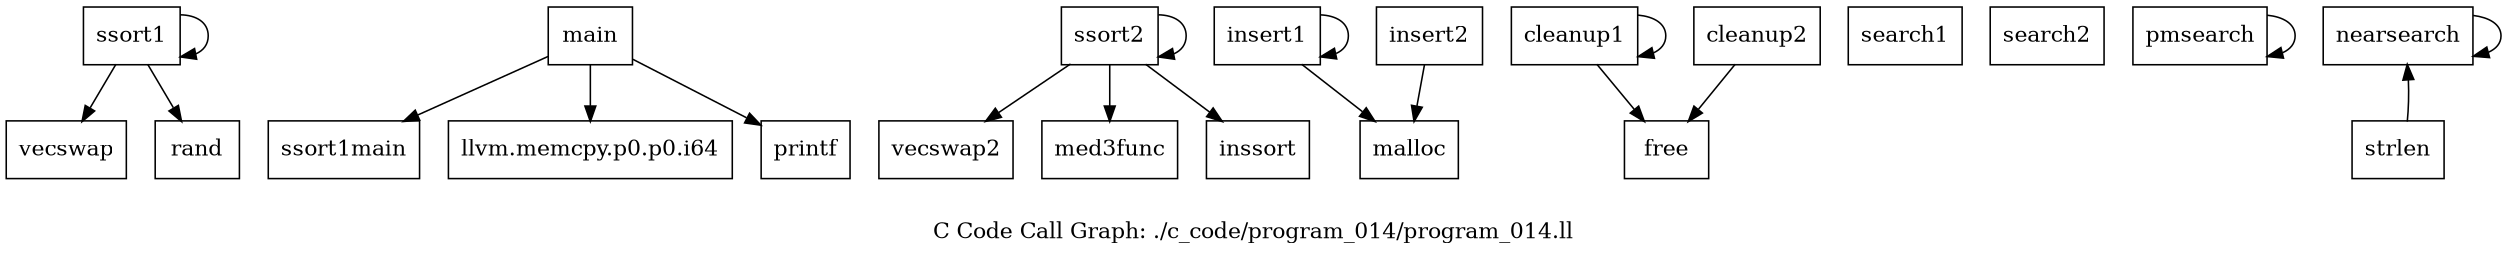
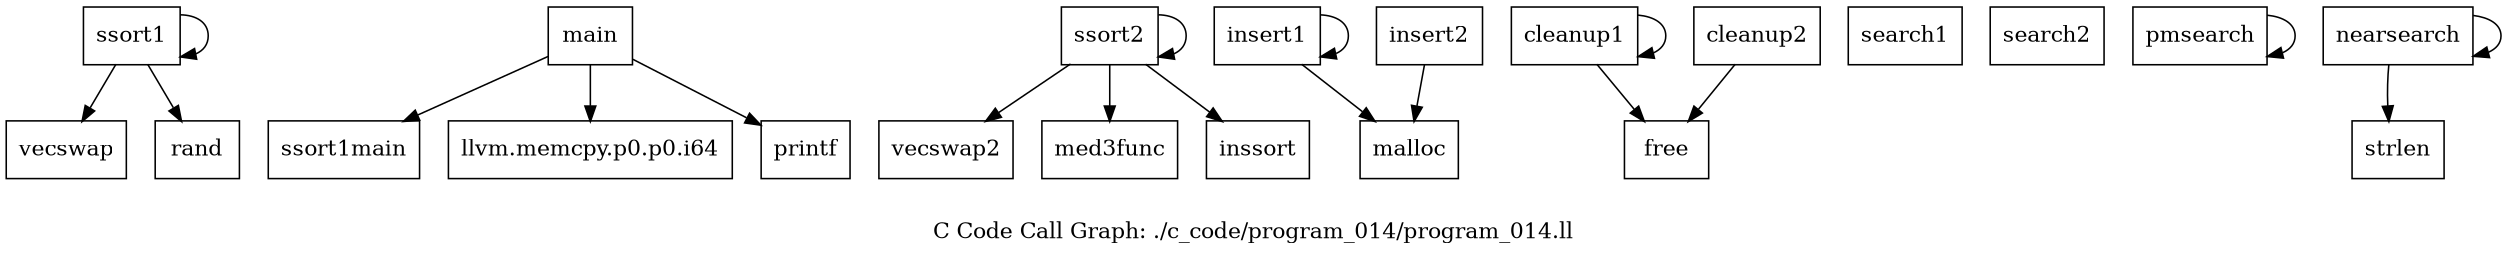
edge "strlen" -> "nearsearch": reversed
